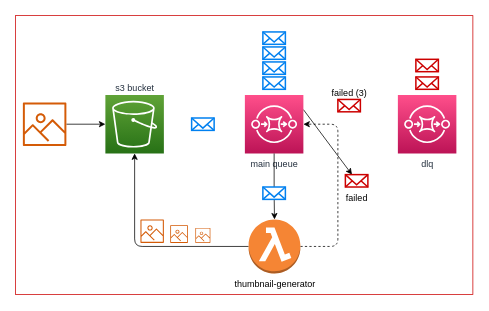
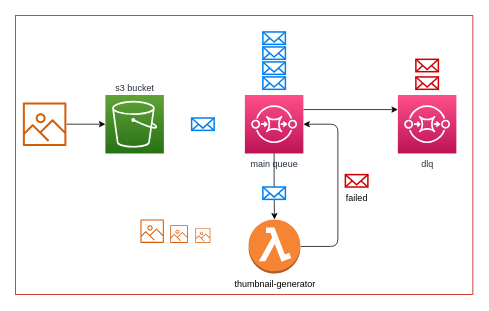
node "failed (3)": removed
edge "main queue" -> "failed": now "main queue" -> "dlq"
edge "thumbnail-generator" -> "main queue": style dashed -> solid
edge "thumbnail-generator" -> "s3 bucket": removed
